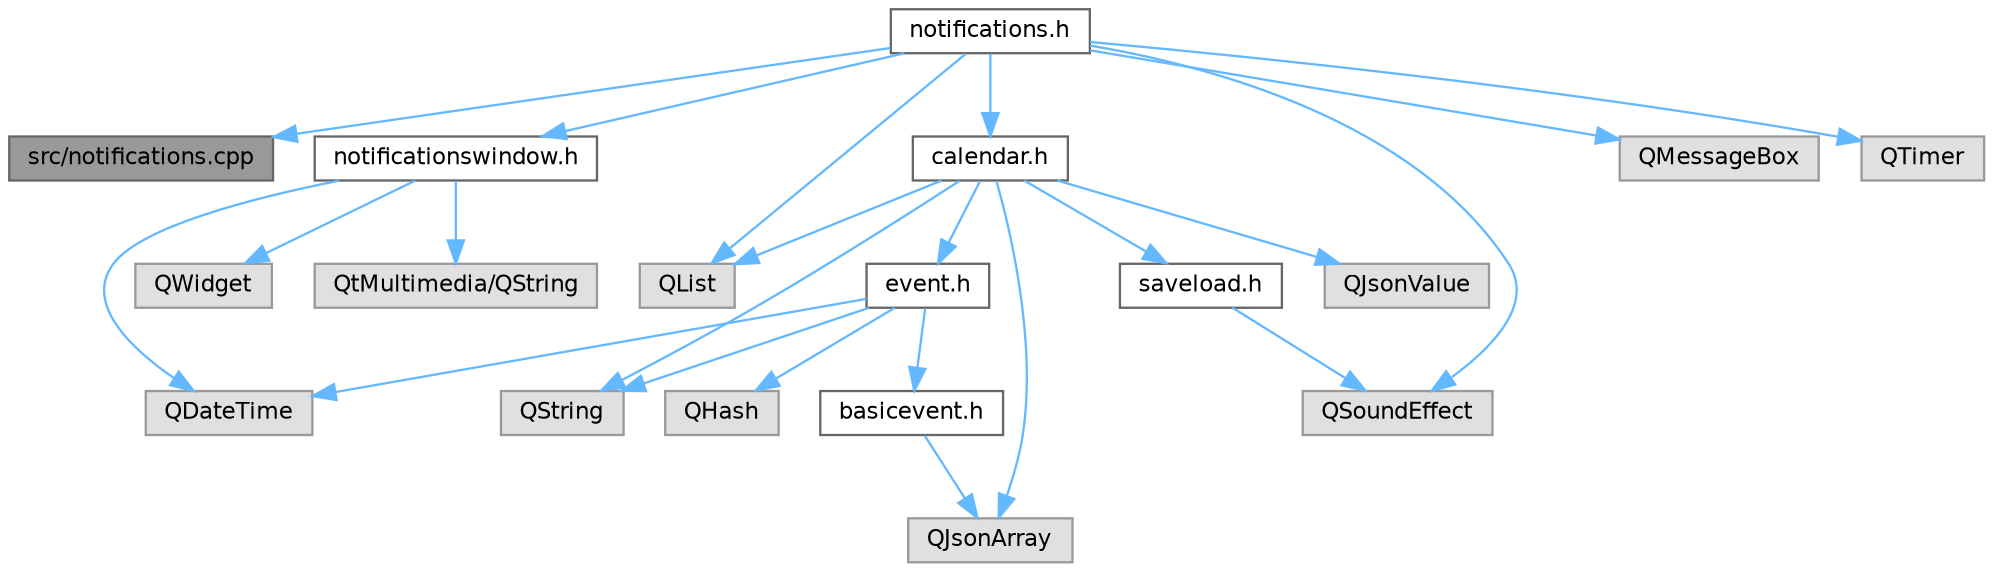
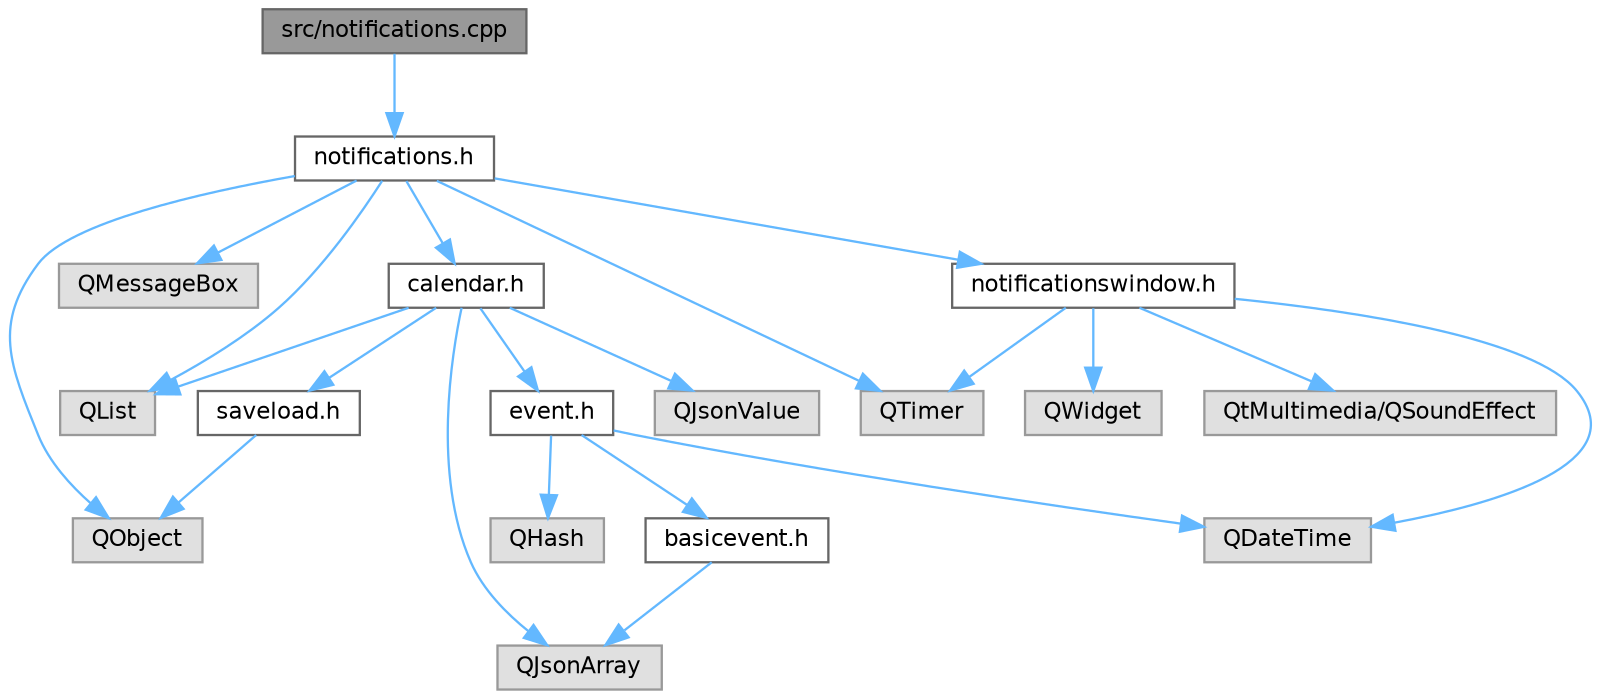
edge "notifications.h" -> "src/notifications.cpp": reversed
node "QtMultimedia/QString": label "QtMultimedia/QString" -> "QtMultimedia/QSoundEffect"
edge "notificationswindow.h" -> "QTimer": added
node "QString": removed
node "QSoundEffect": label "QSoundEffect" -> "QObject"
